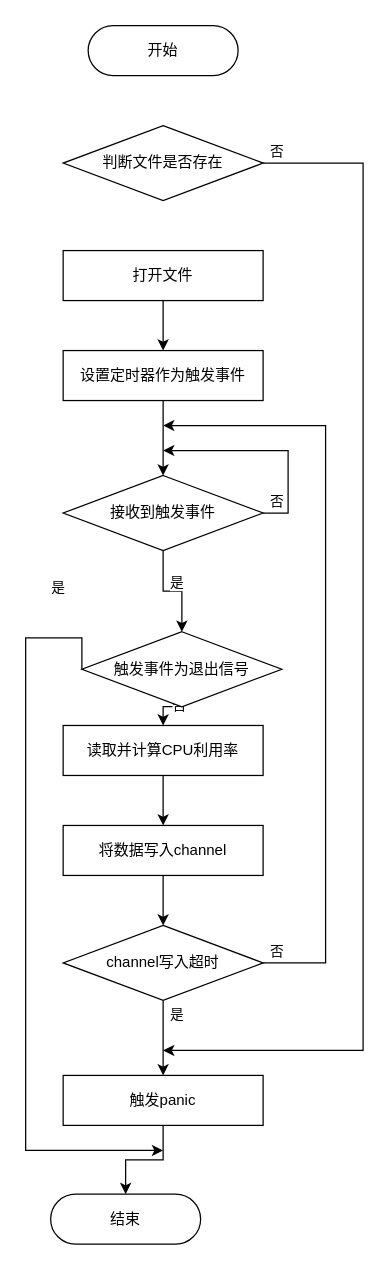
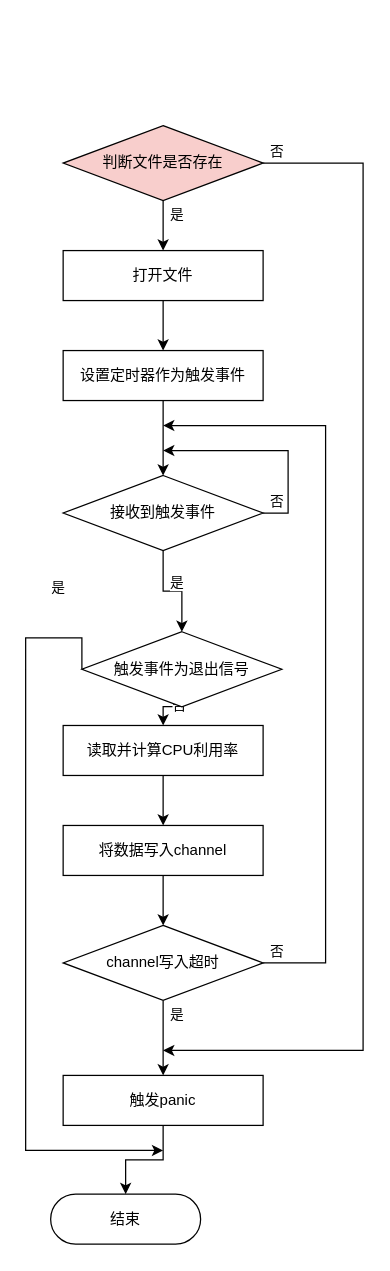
node "开始": removed
node "判断文件是否存在": fillcolor #ffffff -> #f8cecc
edge "判断文件是否存在" -> "打开文件": added, label "是"
